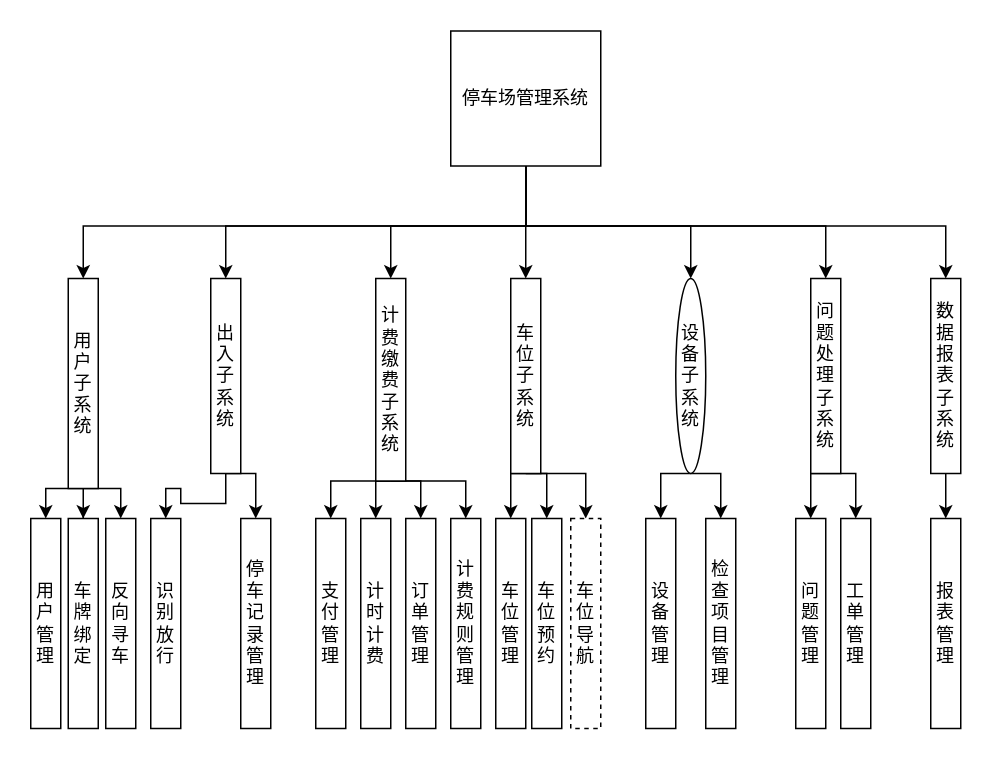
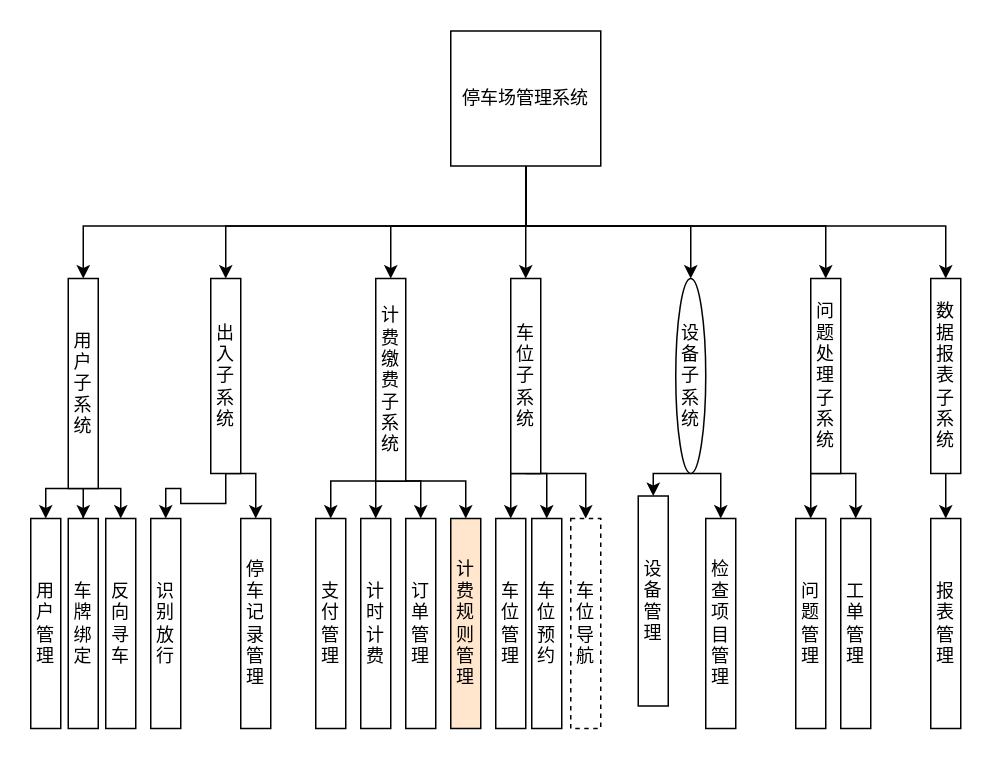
node "计费规则管理": fillcolor #ffffff -> #ffe6cc
node "设备管理": moved (661, 623) -> (653, 601)
